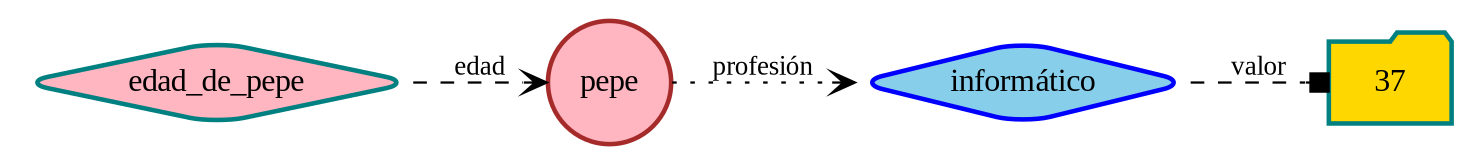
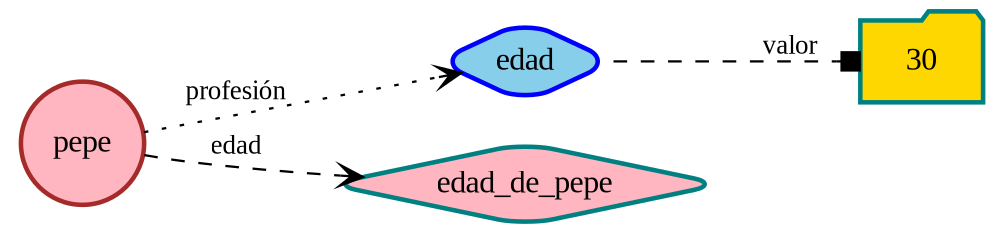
edge "edad_de_pepe" -> "pepe": reversed
node "informático": label "informático" -> "edad"
node "37": label "37" -> "30"
